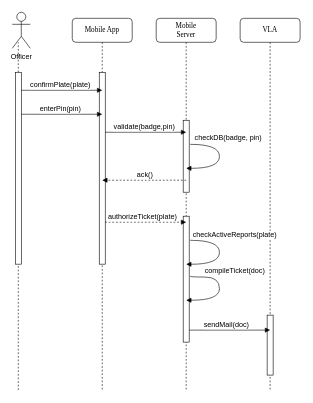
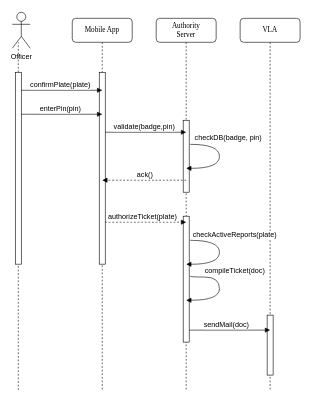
node "Mobile Server": label "Mobile Server" -> "Authority Server"
